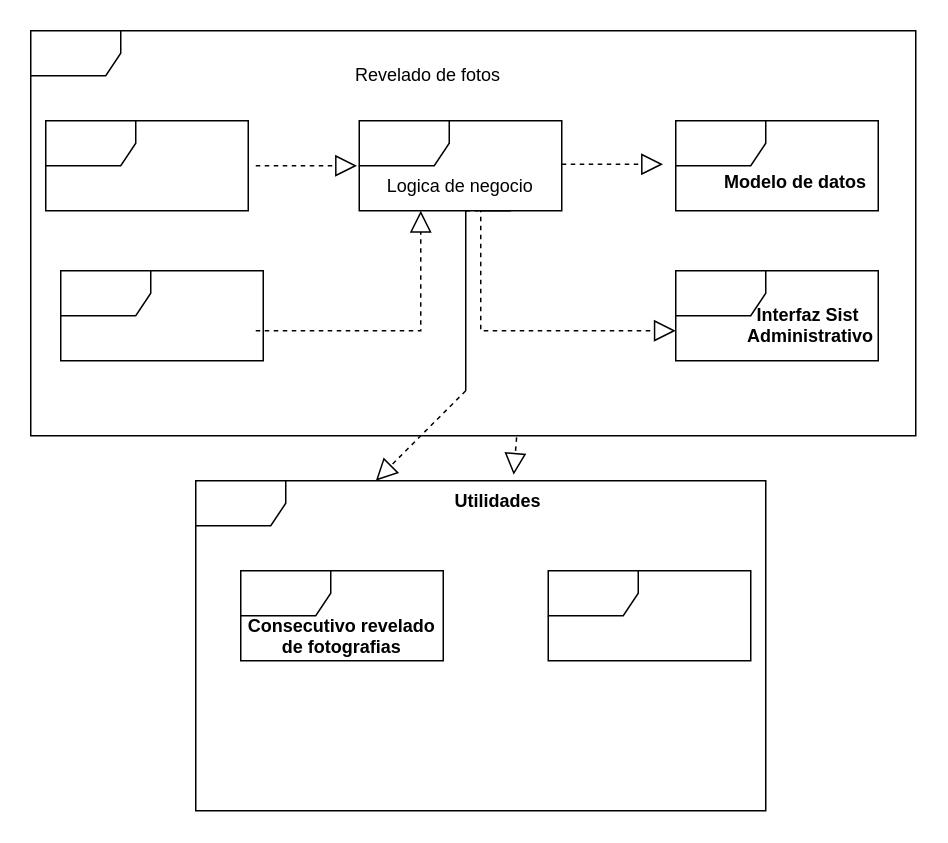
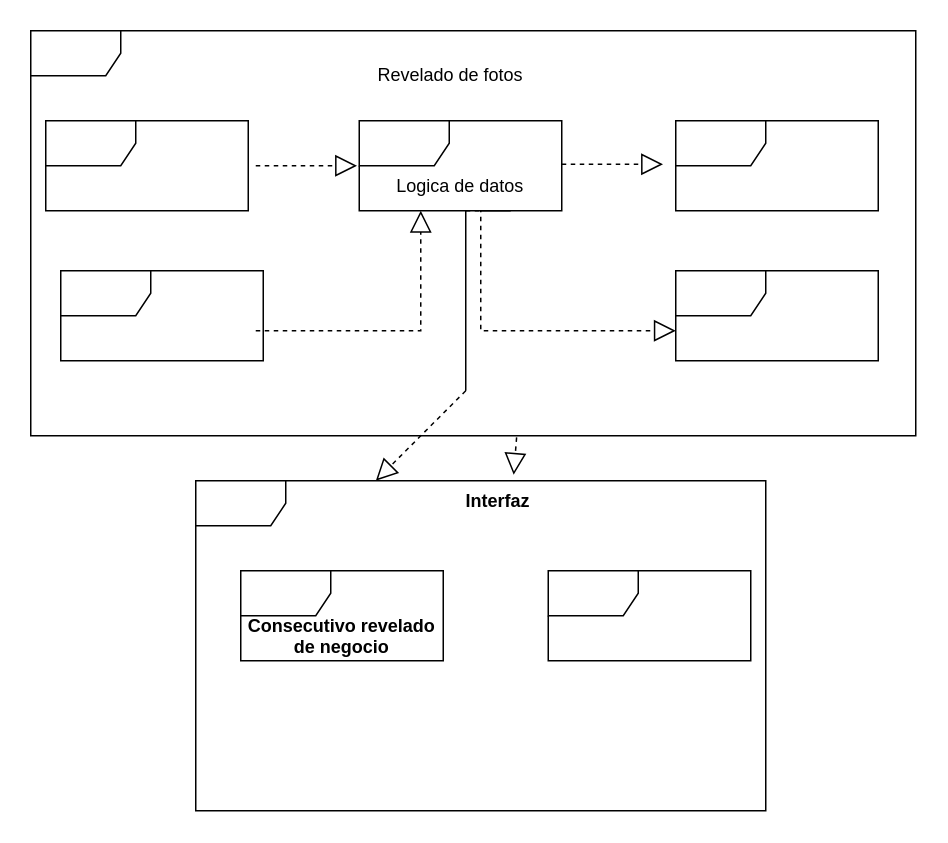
node "Revelado de fotos": moved (428, 76) -> (451, 76)
node "Logica de negocio": label "Logica de negocio" -> "Logica de datos"
node "Modelo de datos": removed
node "Interfaz Sist Administrativo": removed
node "Utilidades": label "Utilidades" -> "Interfaz"
node "Consecutivo revelado de fotografias": label "Consecutivo revelado de fotografias" -> "Consecutivo revelado de negocio"
